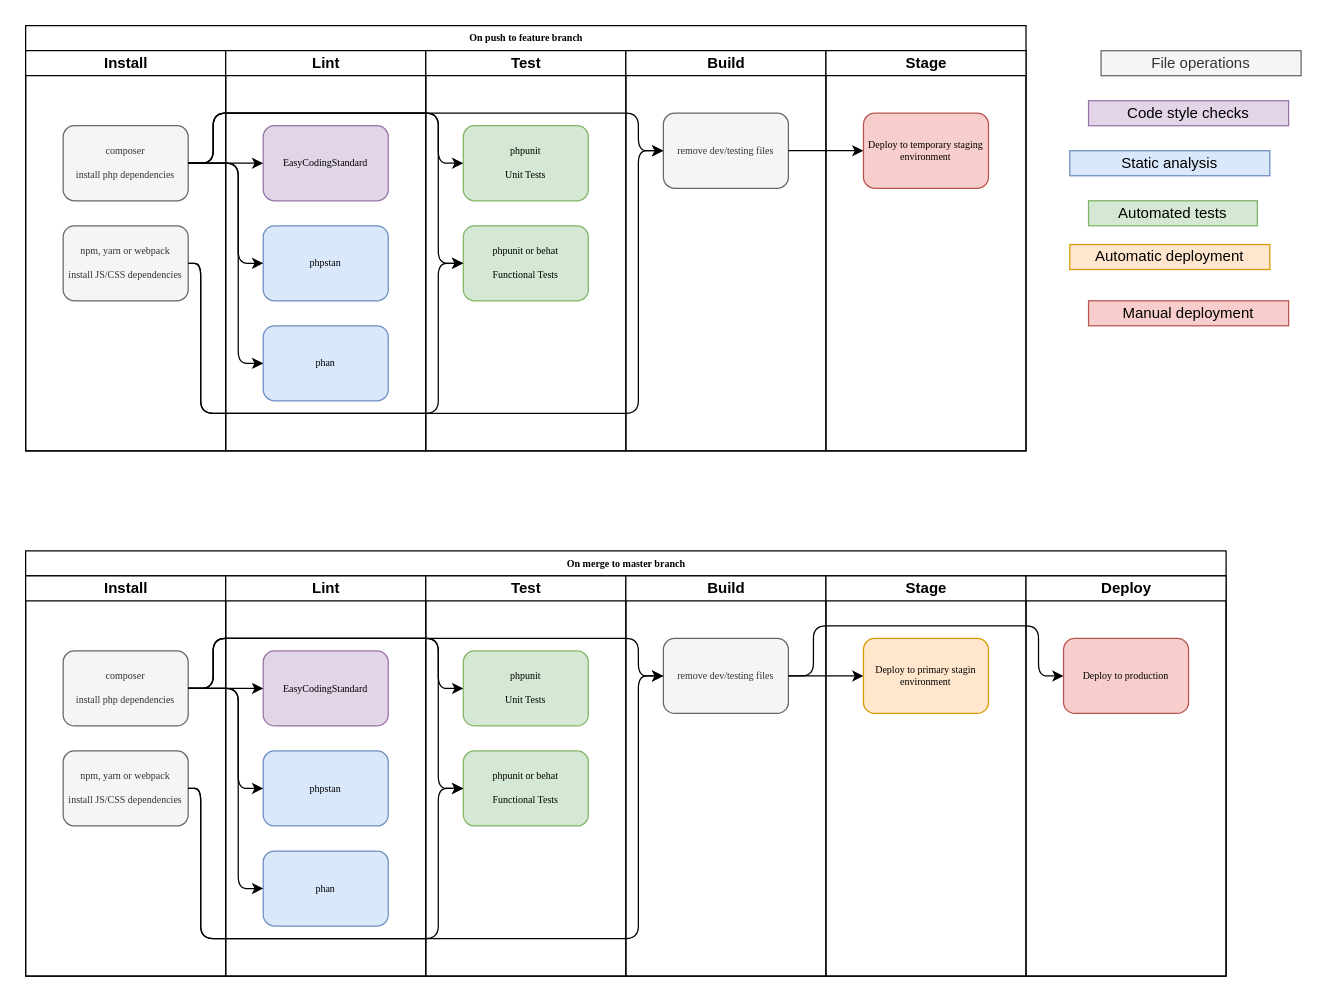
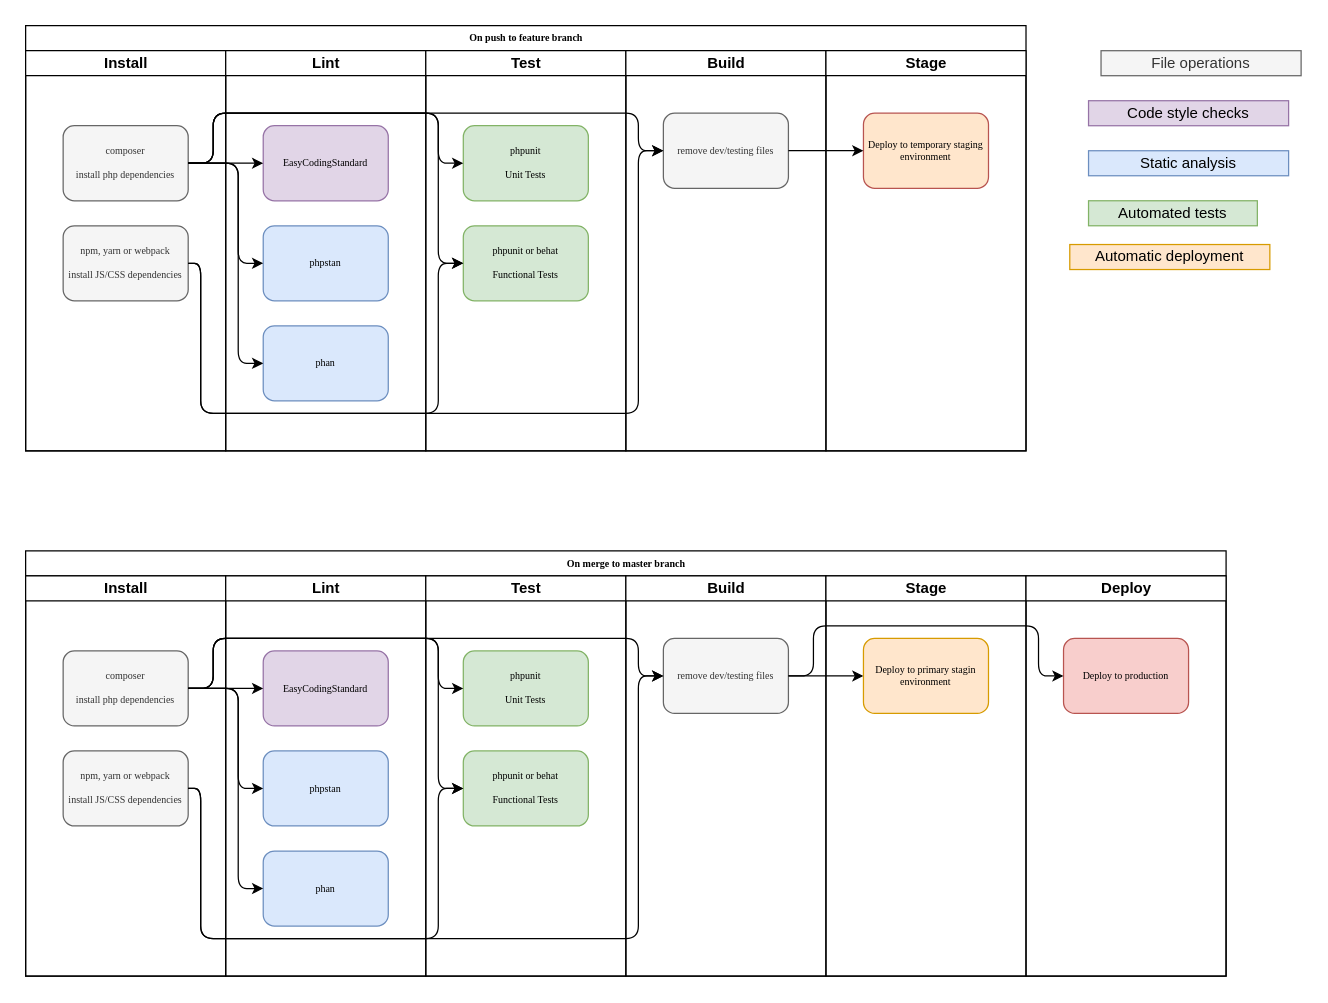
node "Deploy to temporary staging environment": fillcolor #f8cecc -> #ffe6cc
node "Static analysis": moved (1169, 163) -> (1188, 163)
node "Manual deployment": removed
